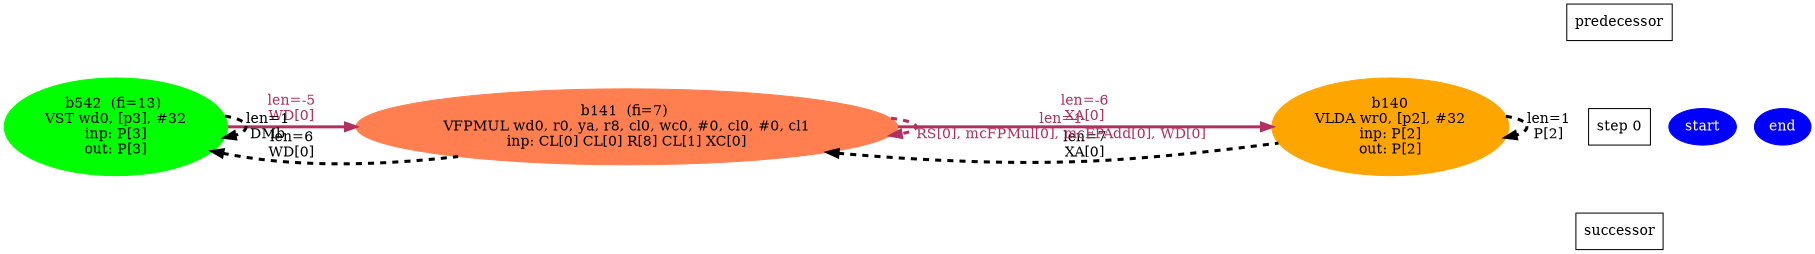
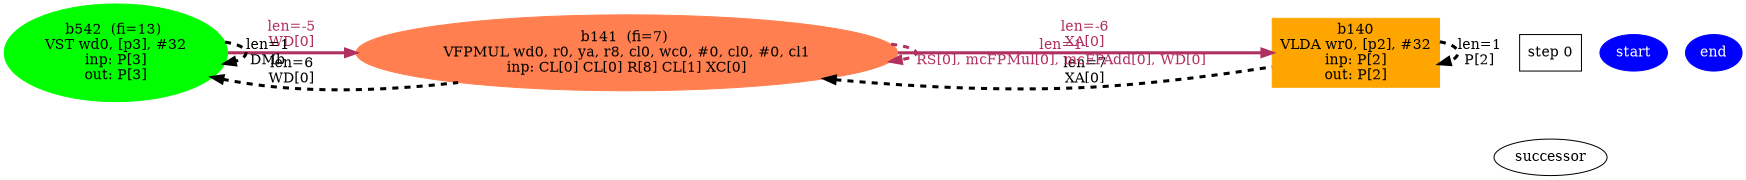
node "predecessor": removed
node "b140 VLDA wr0, [p2], #32 inp: P[2] out: P[2]": shape ellipse -> box
node "successor": shape box -> ellipse
